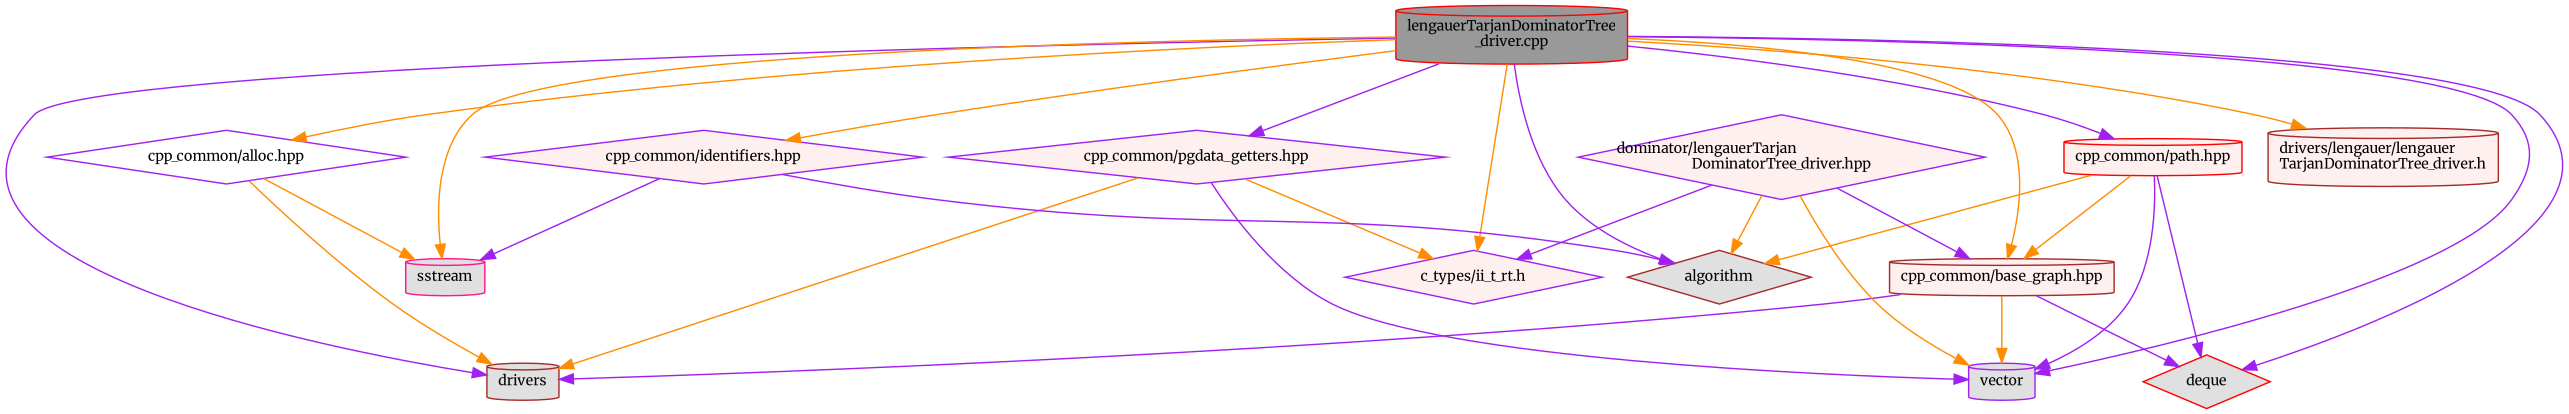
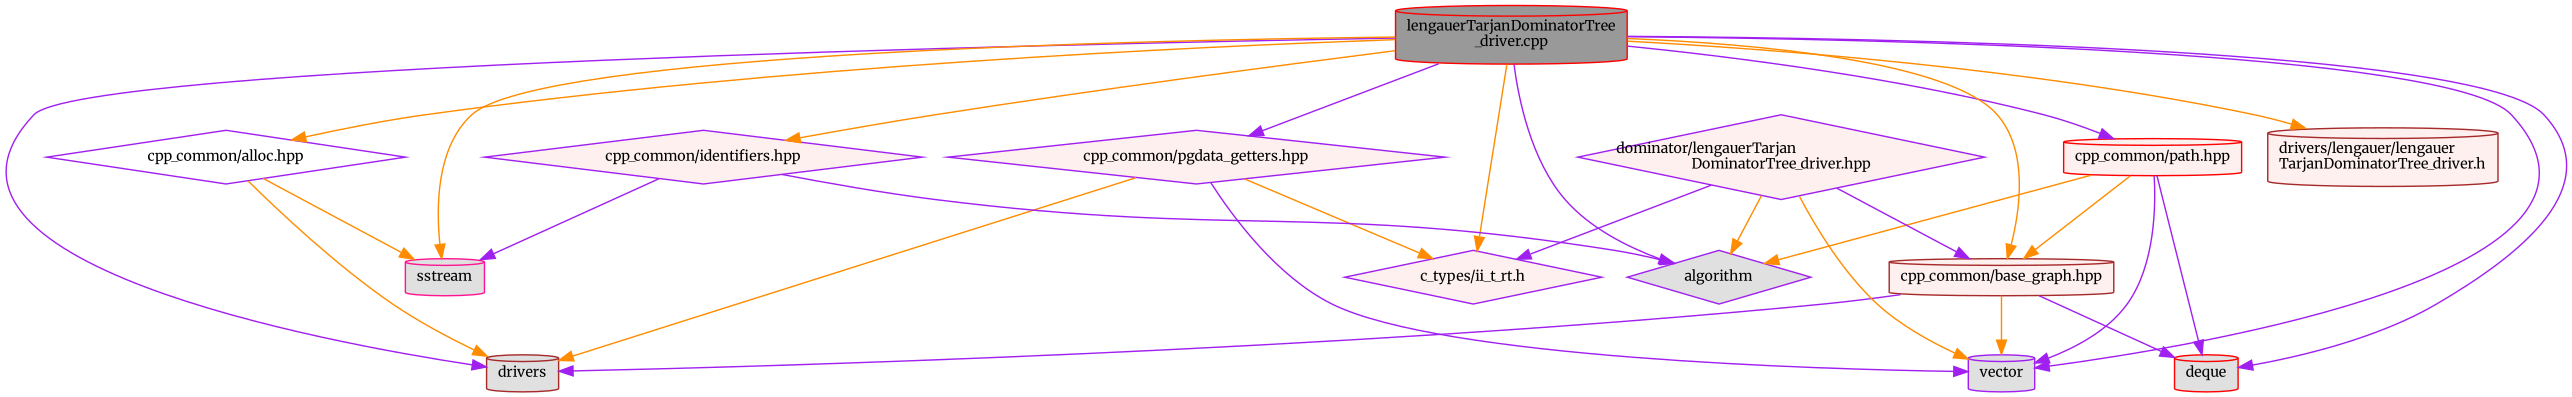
node "algorithm": color brown -> purple
node "deque": shape diamond -> cylinder
